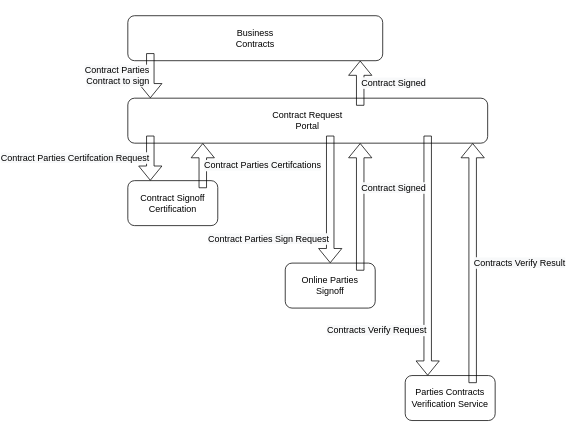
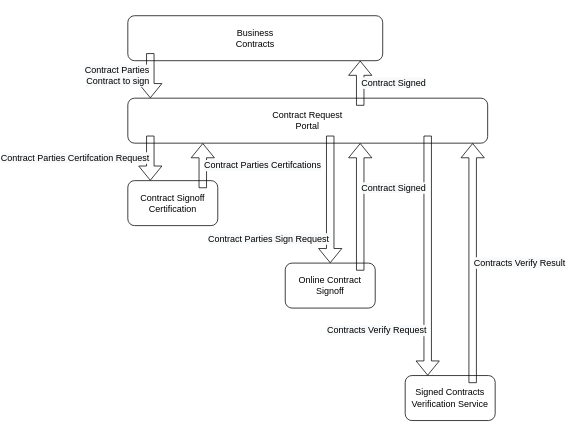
node "Online Parties Signoff": label "Online Parties Signoff" -> "Online Contract Signoff"
node "Parties Contracts Verification Service": label "Parties Contracts Verification Service" -> "Signed Contracts Verification Service"
